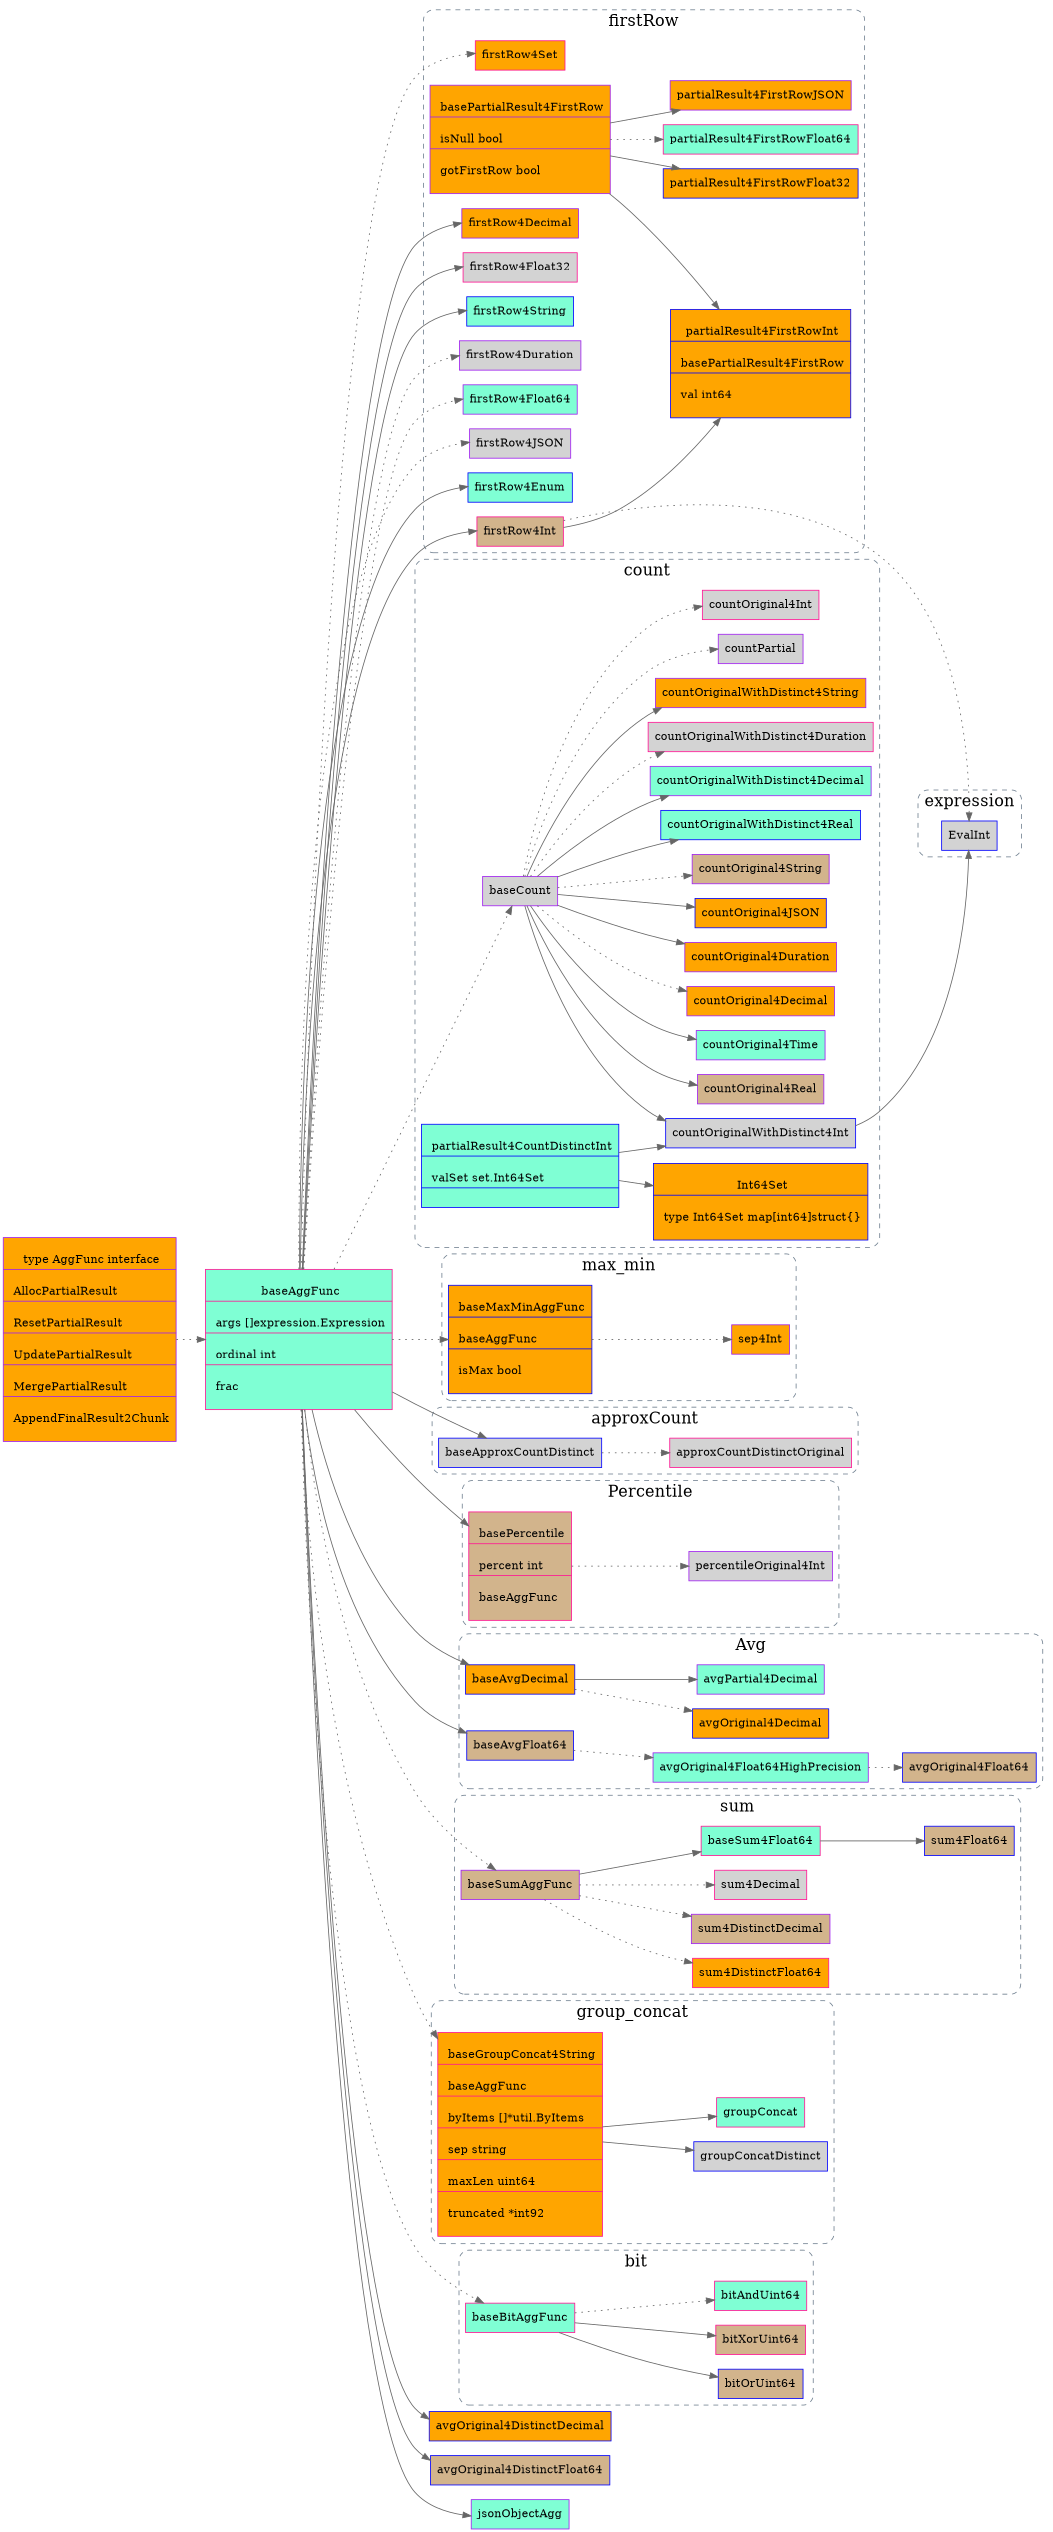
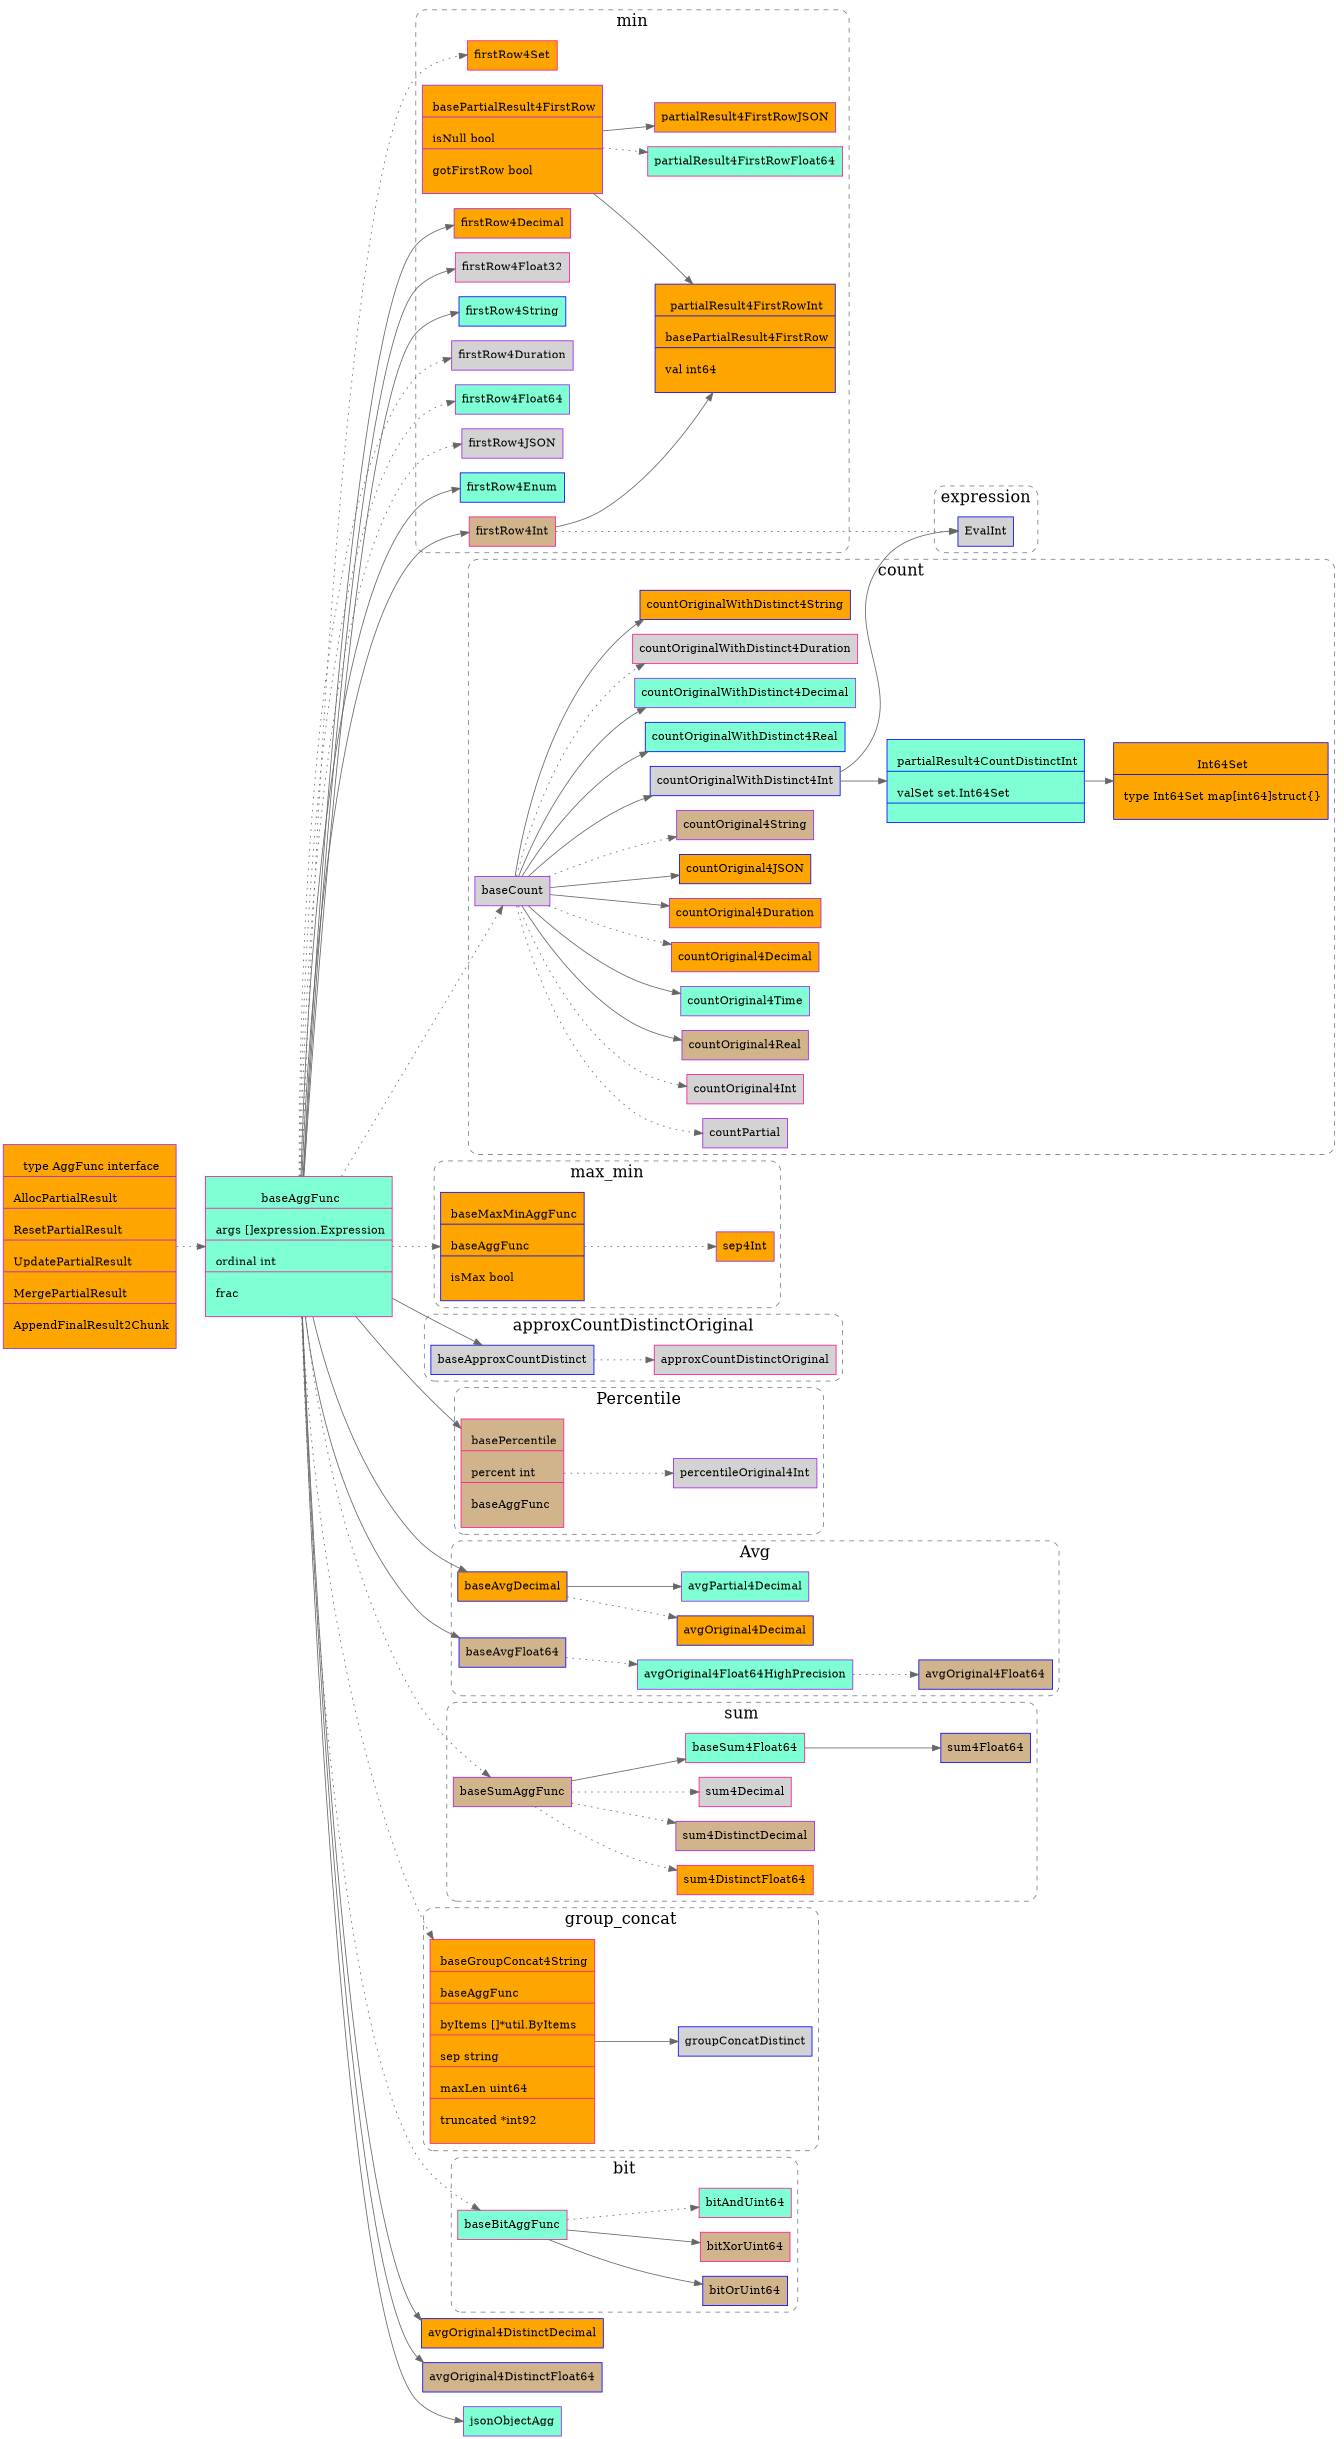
cluster "firstRow": label "firstRow" -> "min"
node "partialResult4FirstRowFloat32": removed
node "countOriginalWithDistinct4String": color purple -> blue
edge "partialResult4CountDistinctInt" -> "countOriginalWithDistinct4Int": reversed
cluster "approxCount": label "approxCount" -> "approxCountDistinctOriginal"
node "groupConcat": removed
